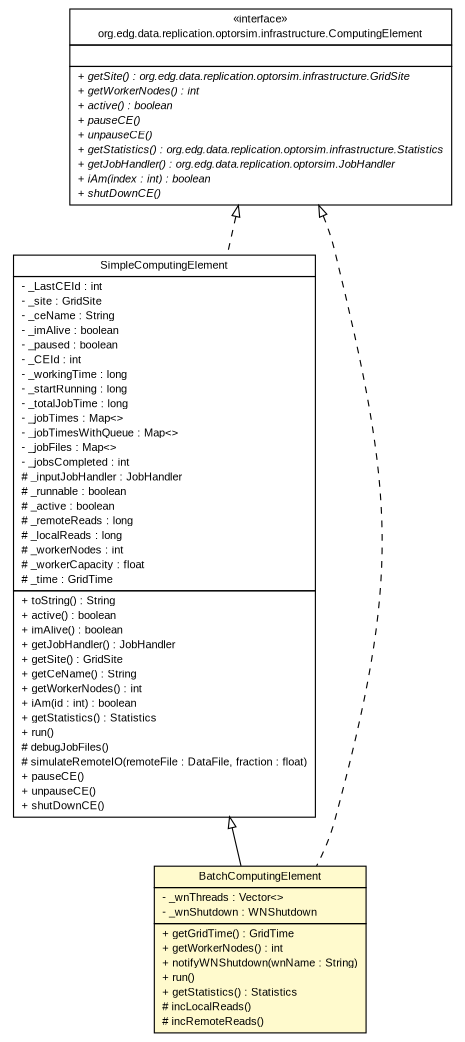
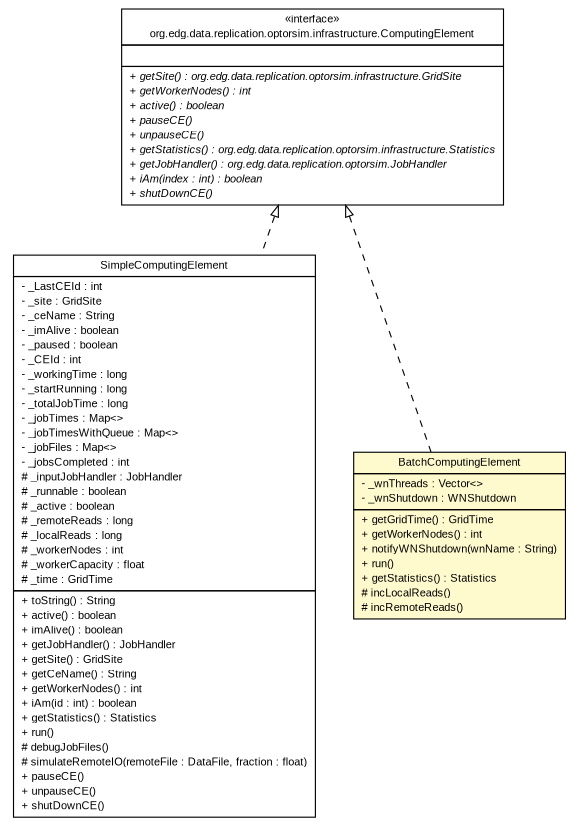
edge "BatchComputingElement" -> "SimpleComputingElement": removed
